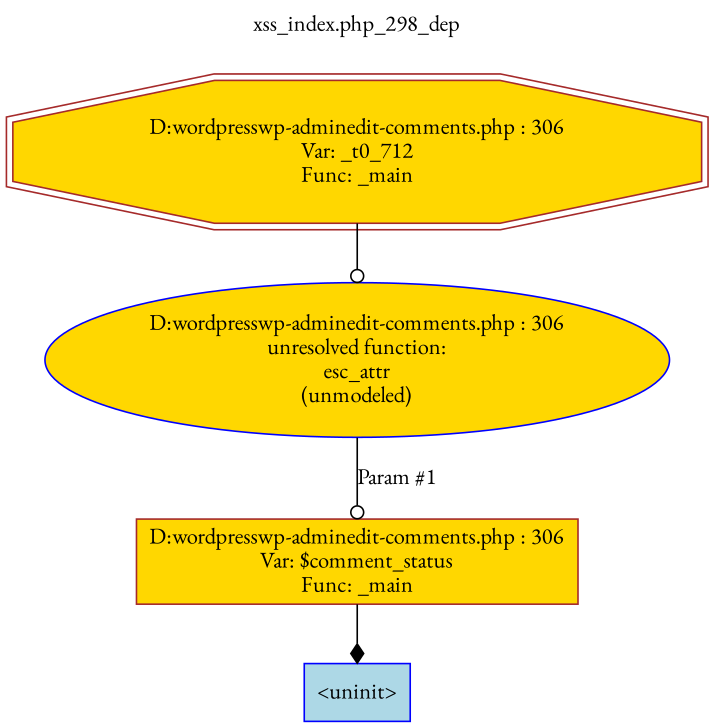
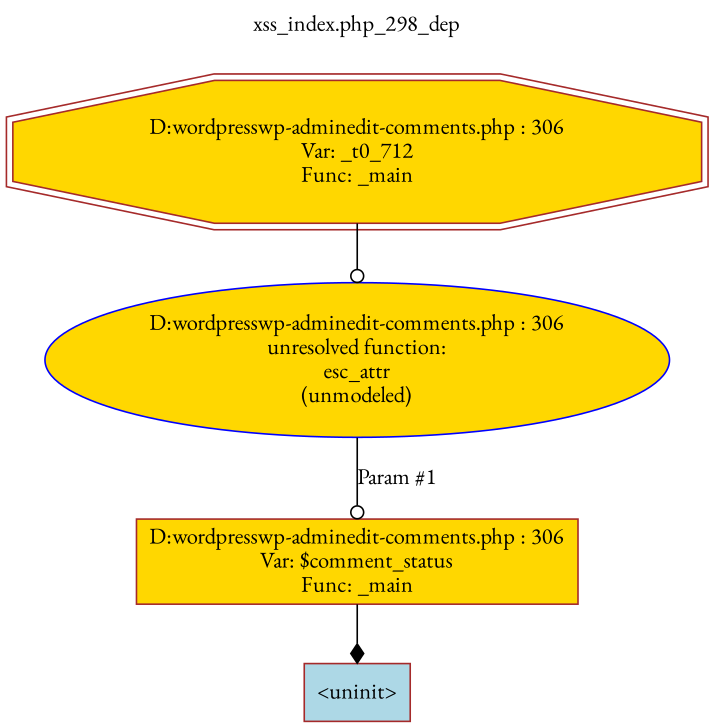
node "<uninit>": color blue -> brown
